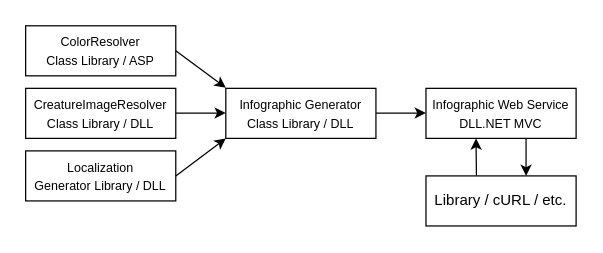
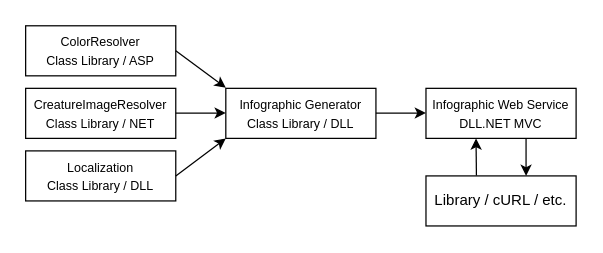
node "CreatureImageResolver Class Library / DLL": label "CreatureImageResolver Class Library / DLL" -> "CreatureImageResolver Class Library / NET"
node "Localization Generator Library / DLL": label "Localization Generator Library / DLL" -> "Localization Class Library / DLL"
